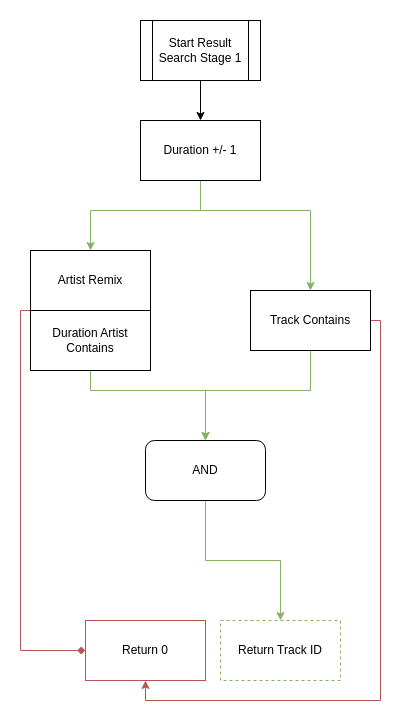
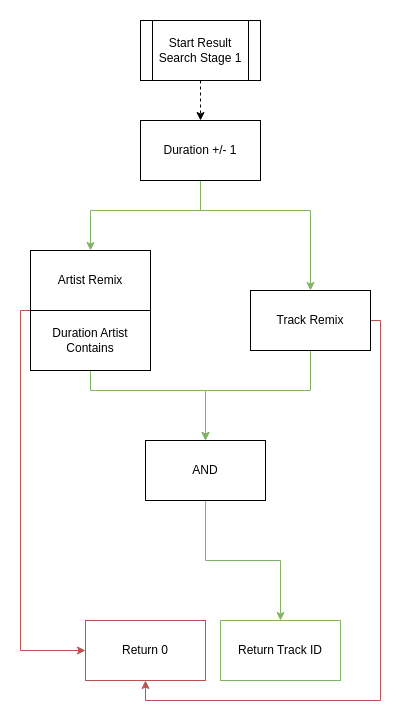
edge "Start Result Search Stage 1" -> "Duration +/- 1": style solid -> dashed
node "Track Contains": label "Track Contains" -> "Track Remix"
node "AND": shape rounded rectangle -> rectangle
edge "Duration Artist Contains" -> "Return 0": arrowhead diamond -> classic
node "Return Track ID": style dashed -> solid
